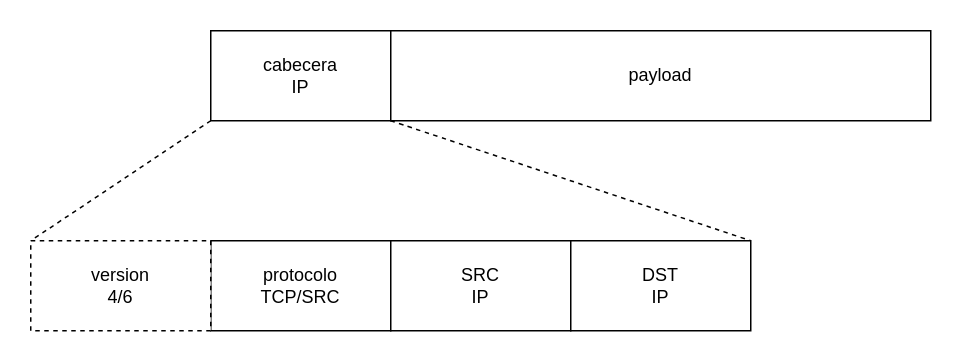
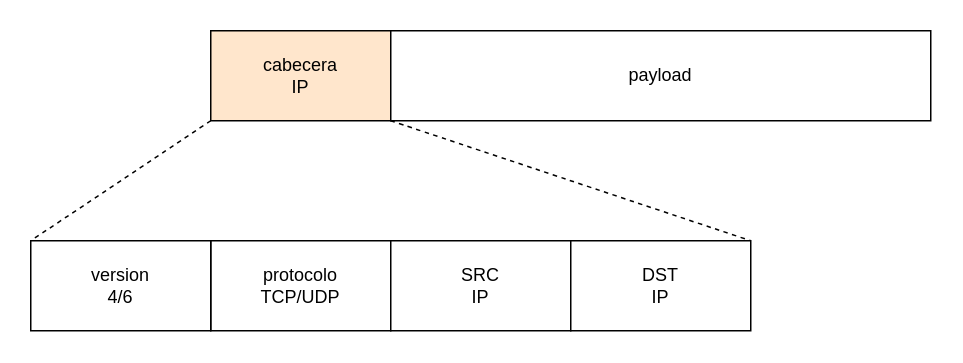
node "cabecera IP": fillcolor #ffffff -> #ffe6cc
node "version 4/6": style dashed -> solid
node "protocolo TCP/SRC": label "protocolo TCP/SRC" -> "protocolo TCP/UDP"
